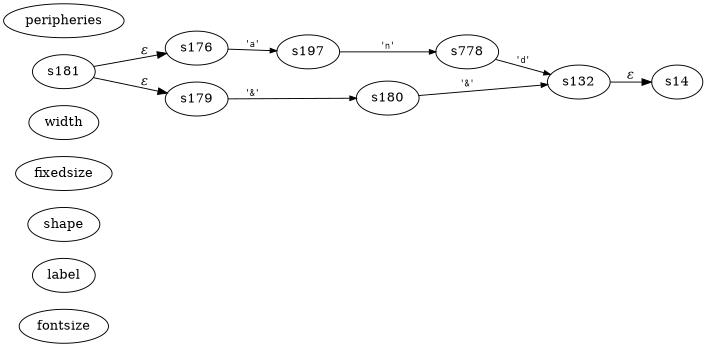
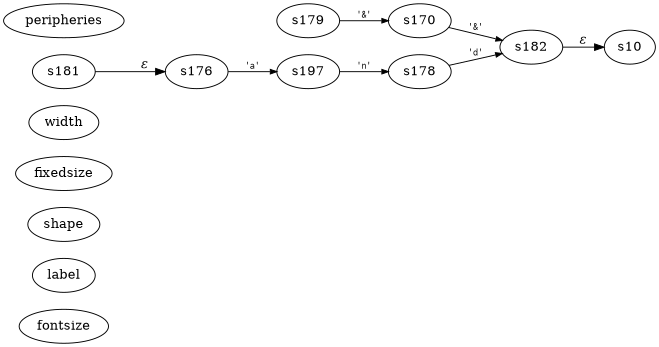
node "s778": label "s778" -> "s178"
node "s132": label "s132" -> "s182"
node "s14": label "s14" -> "s10"
edge "s181" -> "s179": removed, label "ε"
node "s180": label "s180" -> "s170"
